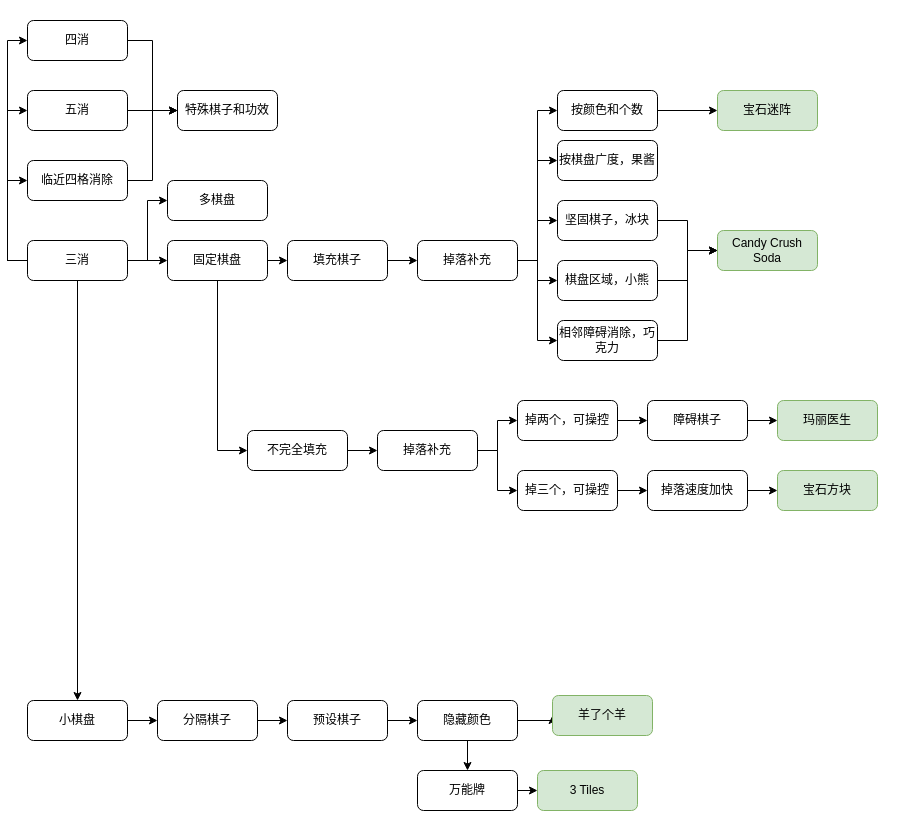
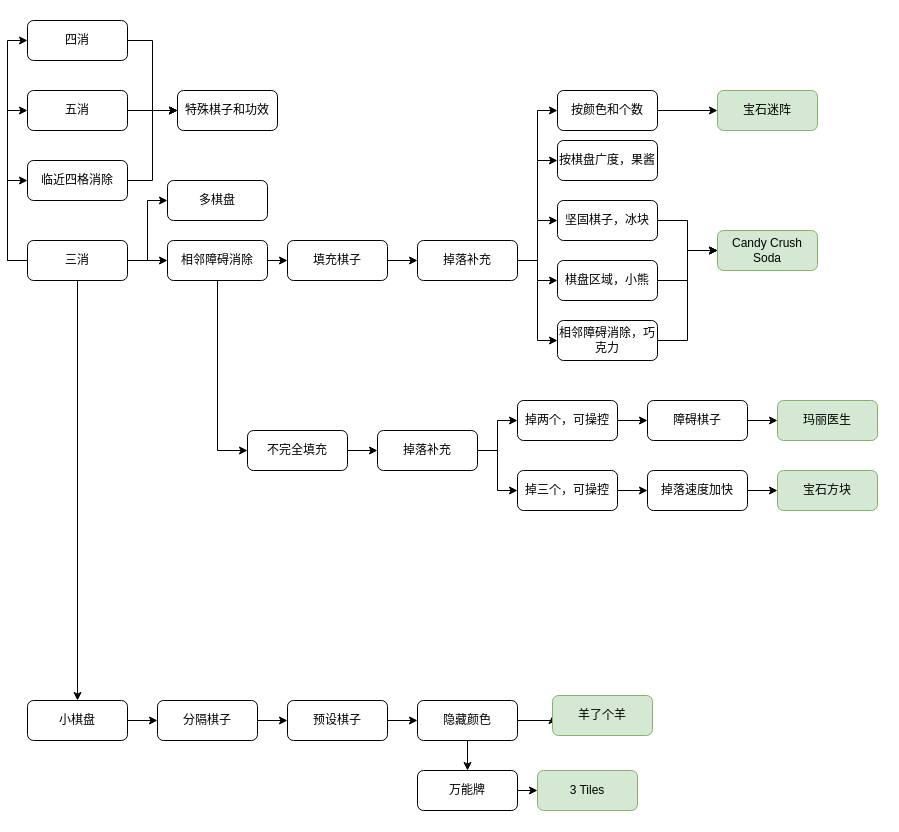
node "固定棋盘": label "固定棋盘" -> "相邻障碍消除"
